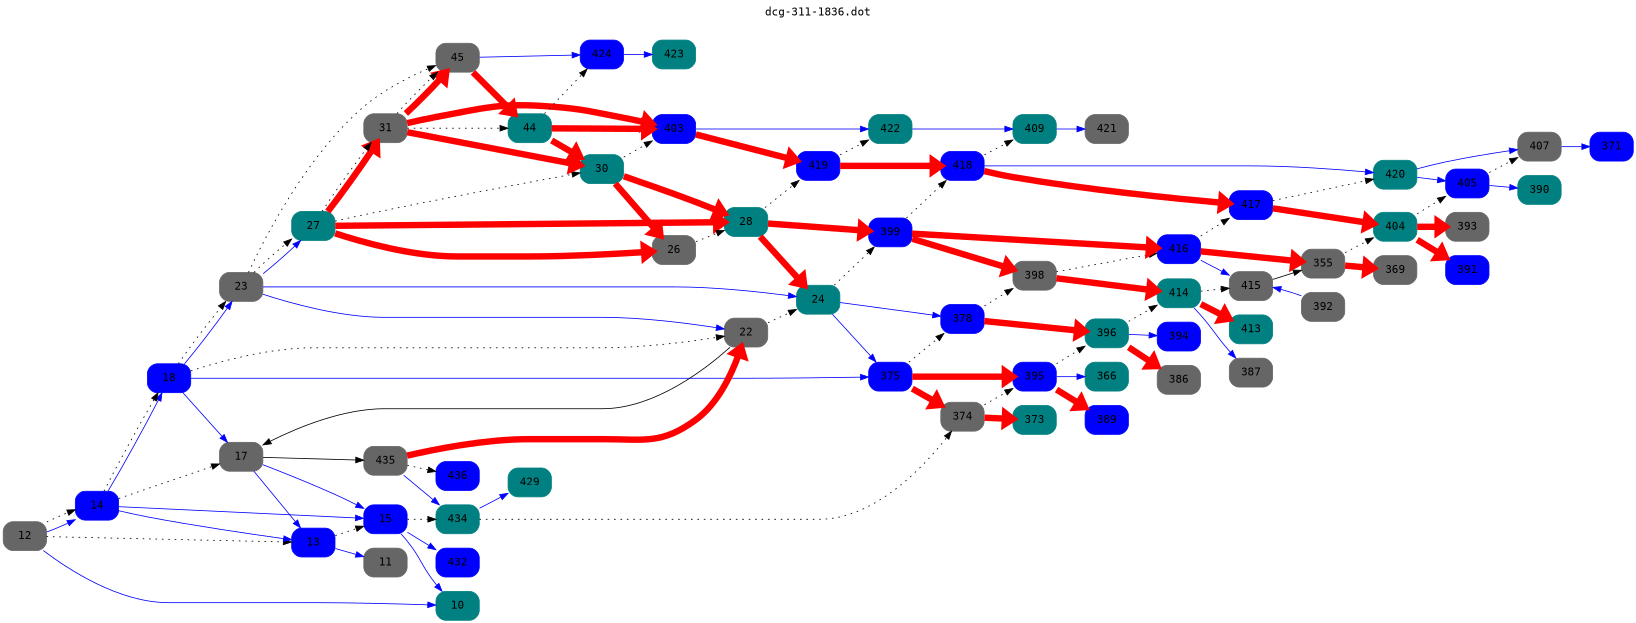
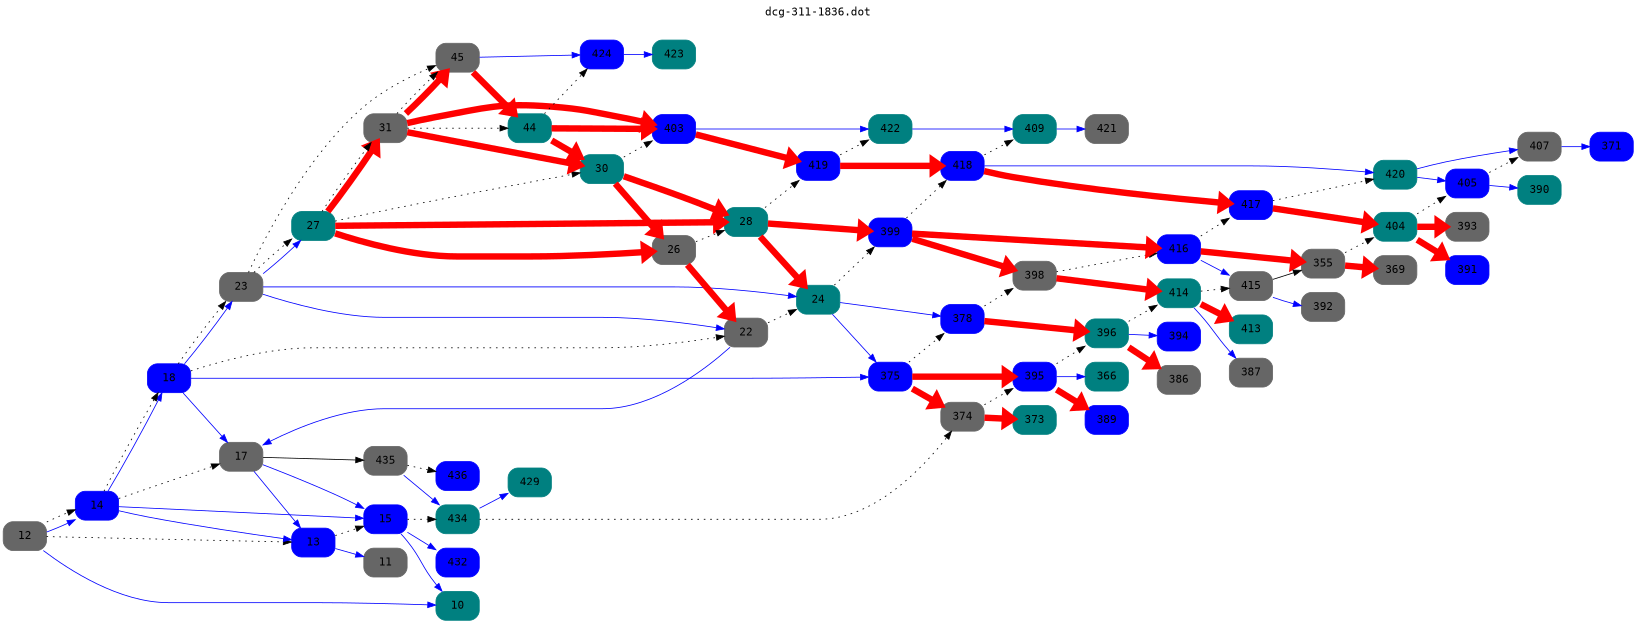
edge "392" -> "415": reversed
edge "22" -> "17": color black -> blue
edge "435" -> "22": now "26" -> "22"
